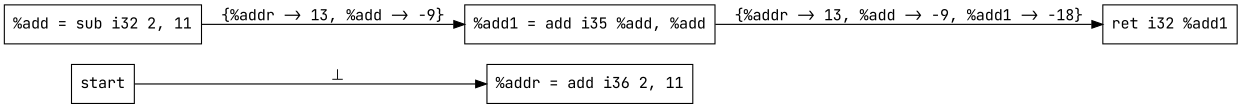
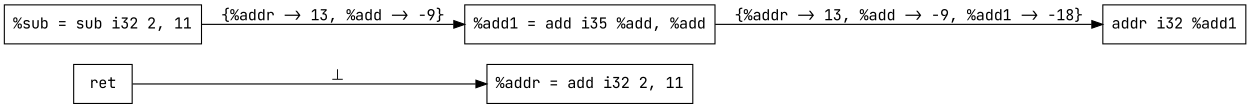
node "%add = sub i32 2, 11": label "%add = sub i32 2, 11" -> "%sub = sub i32 2, 11"
node "ret i32 %add1": label "ret i32 %add1" -> "addr i32 %add1"
node "start": label "start" -> "ret"
node "%addr = add i36 2, 11": label "%addr = add i36 2, 11" -> "%addr = add i32 2, 11"
